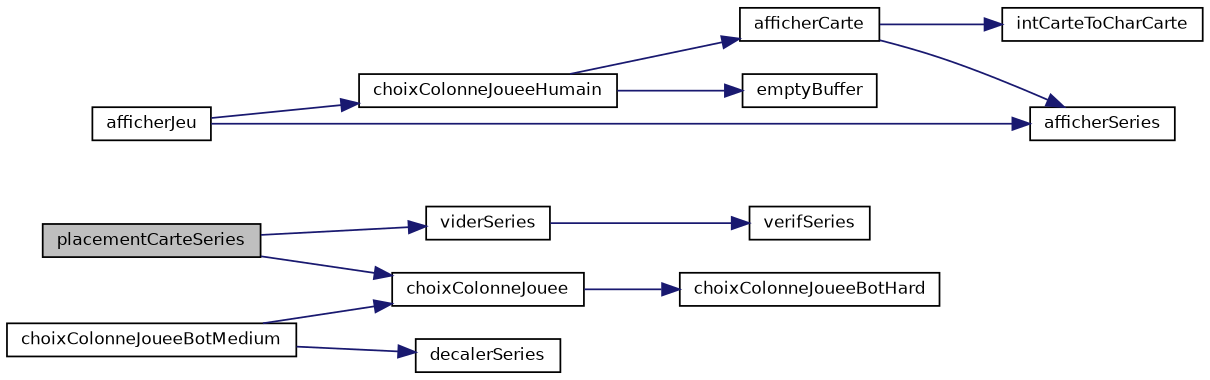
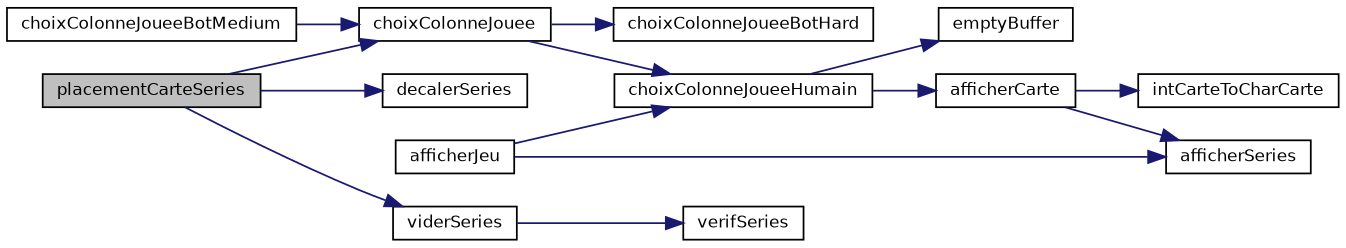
edge "choixColonneJouee" -> "choixColonneJoueeHumain": added
edge "choixColonneJoueeBotMedium" -> "decalerSeries": now "placementCarteSeries" -> "decalerSeries"
